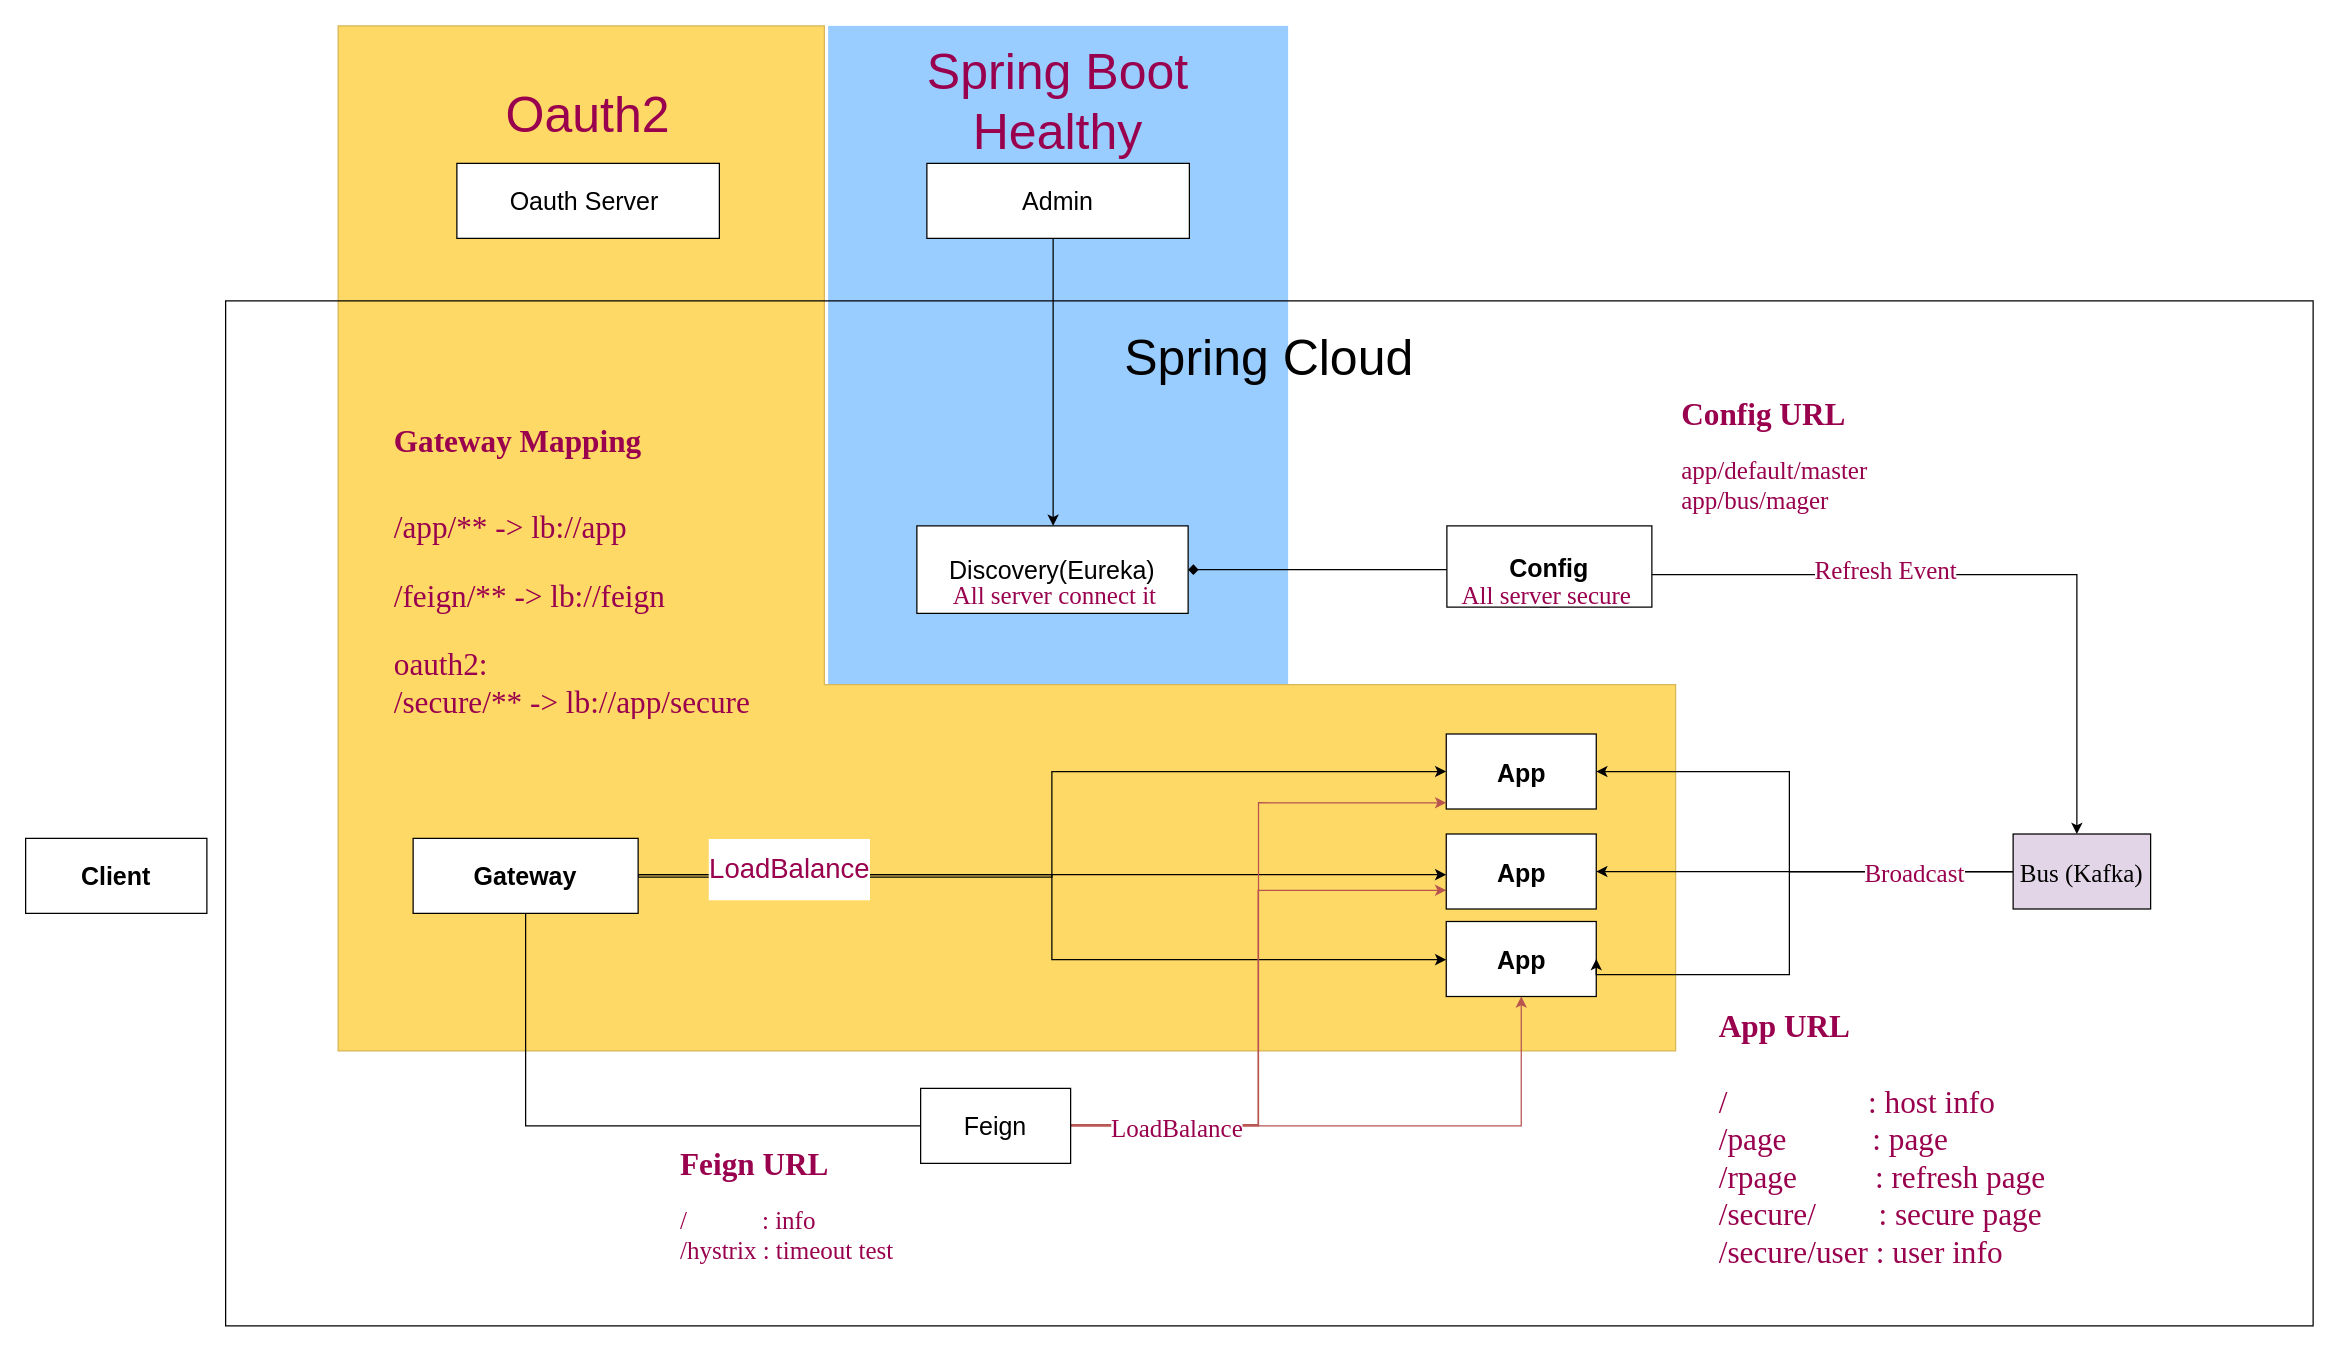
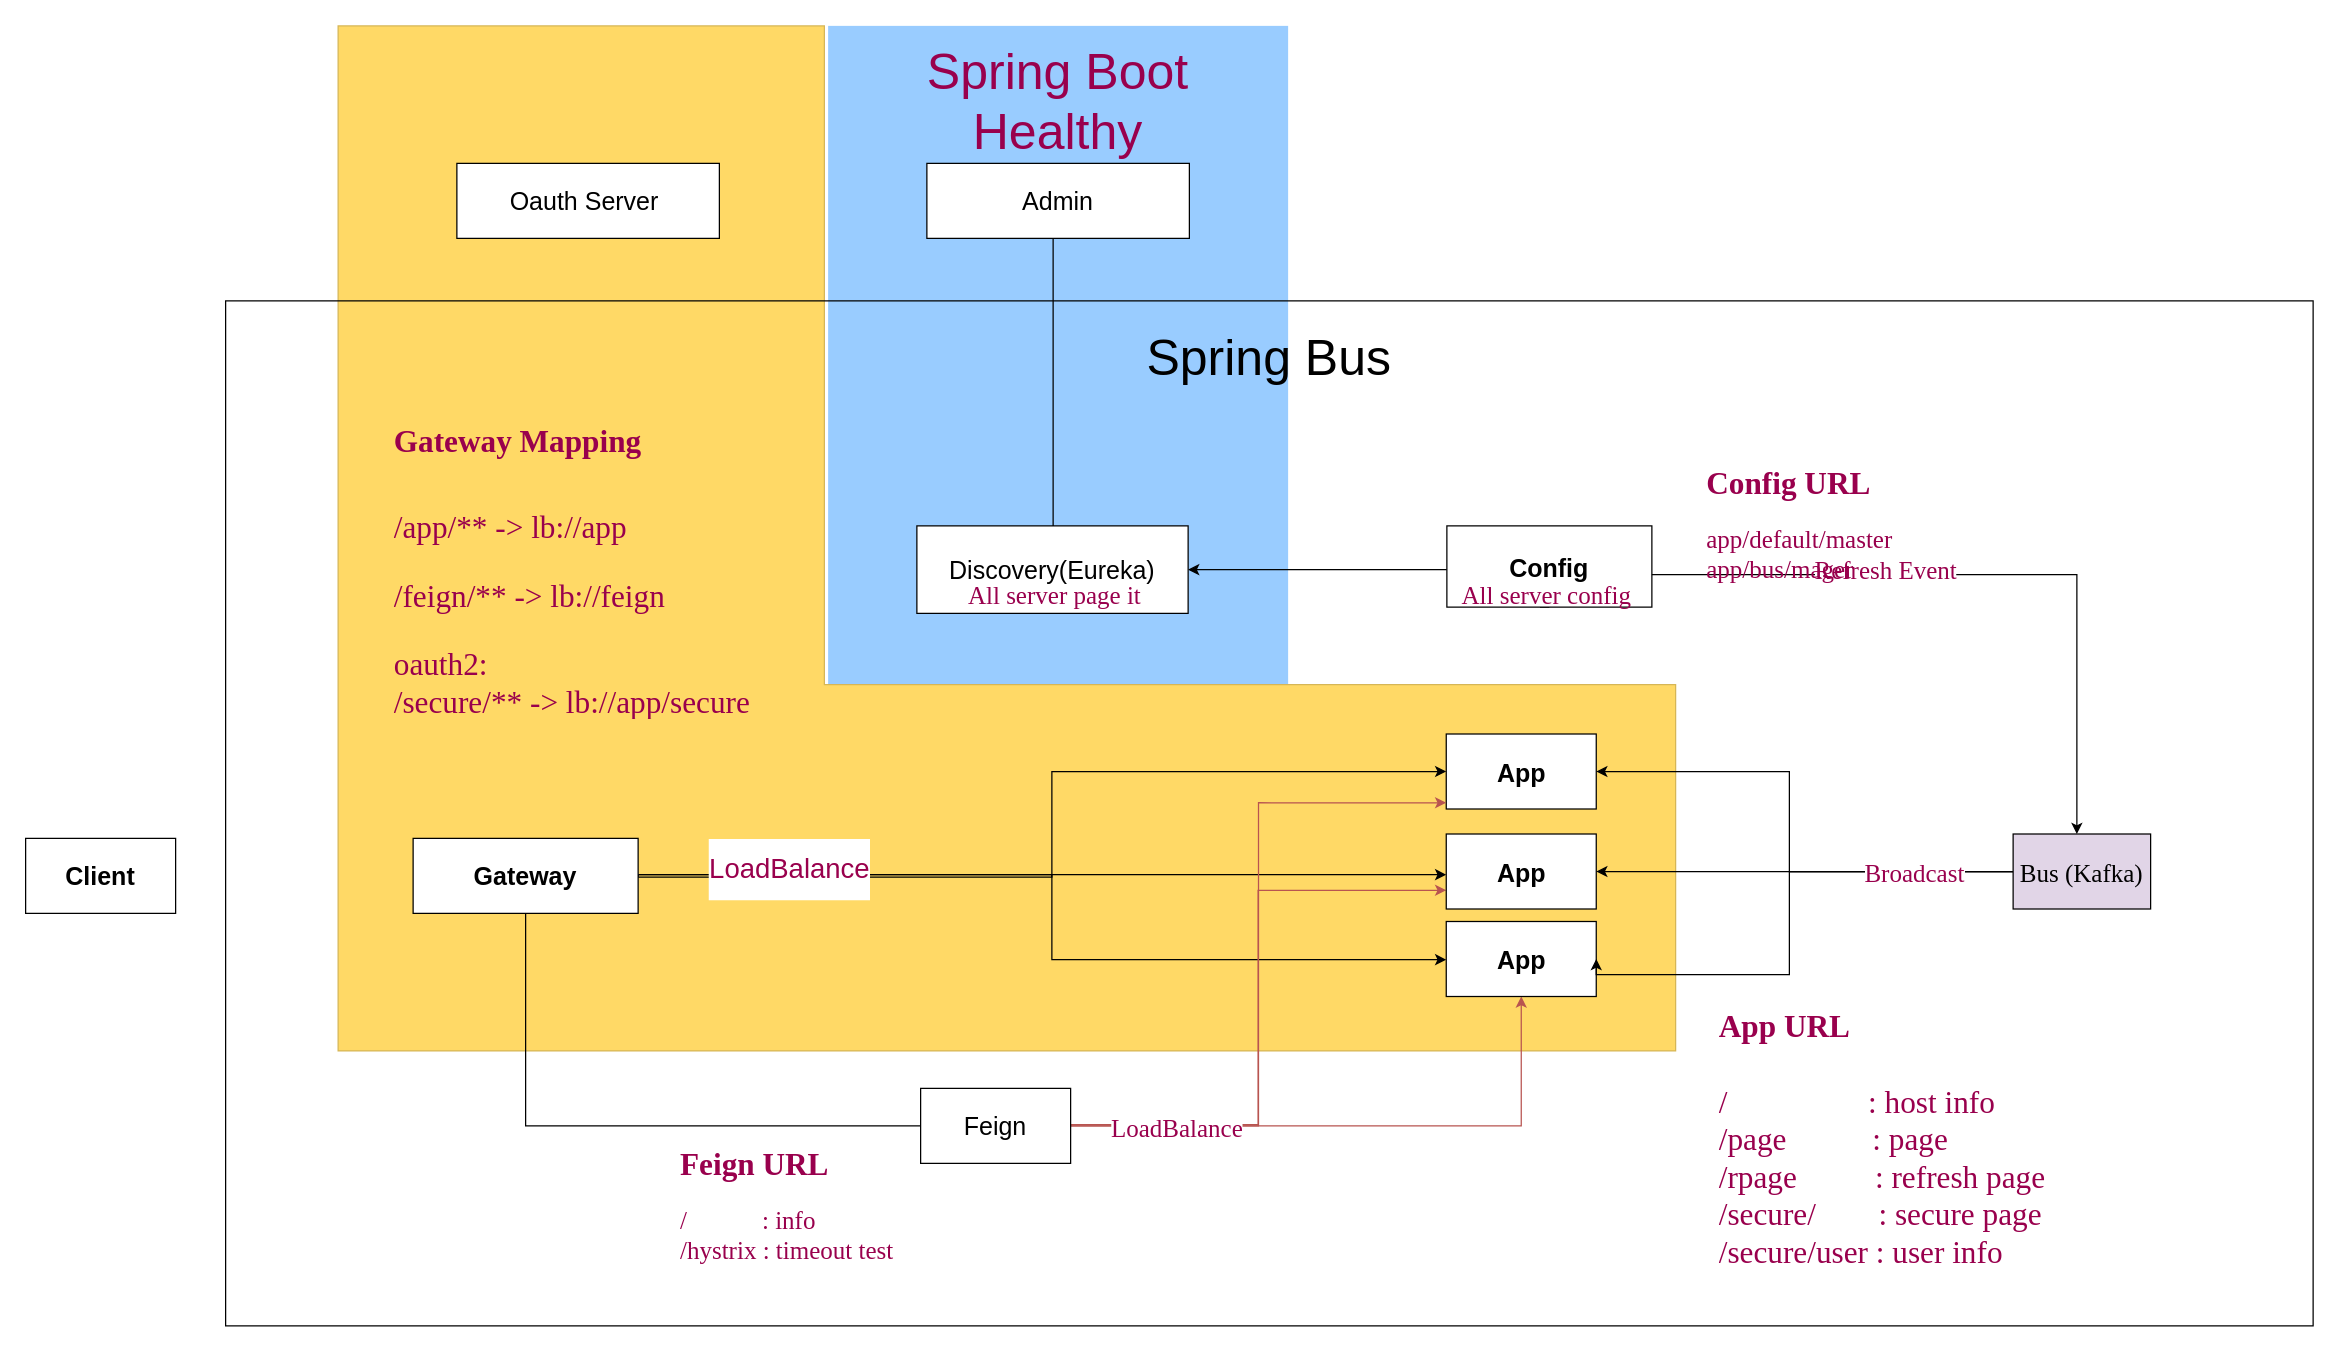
node "Oauth2": removed
node "Spring Cloud": label "Spring Cloud" -> "Spring Bus"
node "Config URL app/default/master app/bus/mager": moved (1780, 457) -> (1805, 526)
edge "Admin" -> "Discovery(Eureka)": arrowhead classic -> none
edge "Config" -> "Discovery(Eureka)": arrowhead diamond -> classic
node "All server connect it": label "All server connect it" -> "All server page it"
node "All server secure": label "All server secure" -> "All server config"
node "Client": size 181x75 -> 150x75
